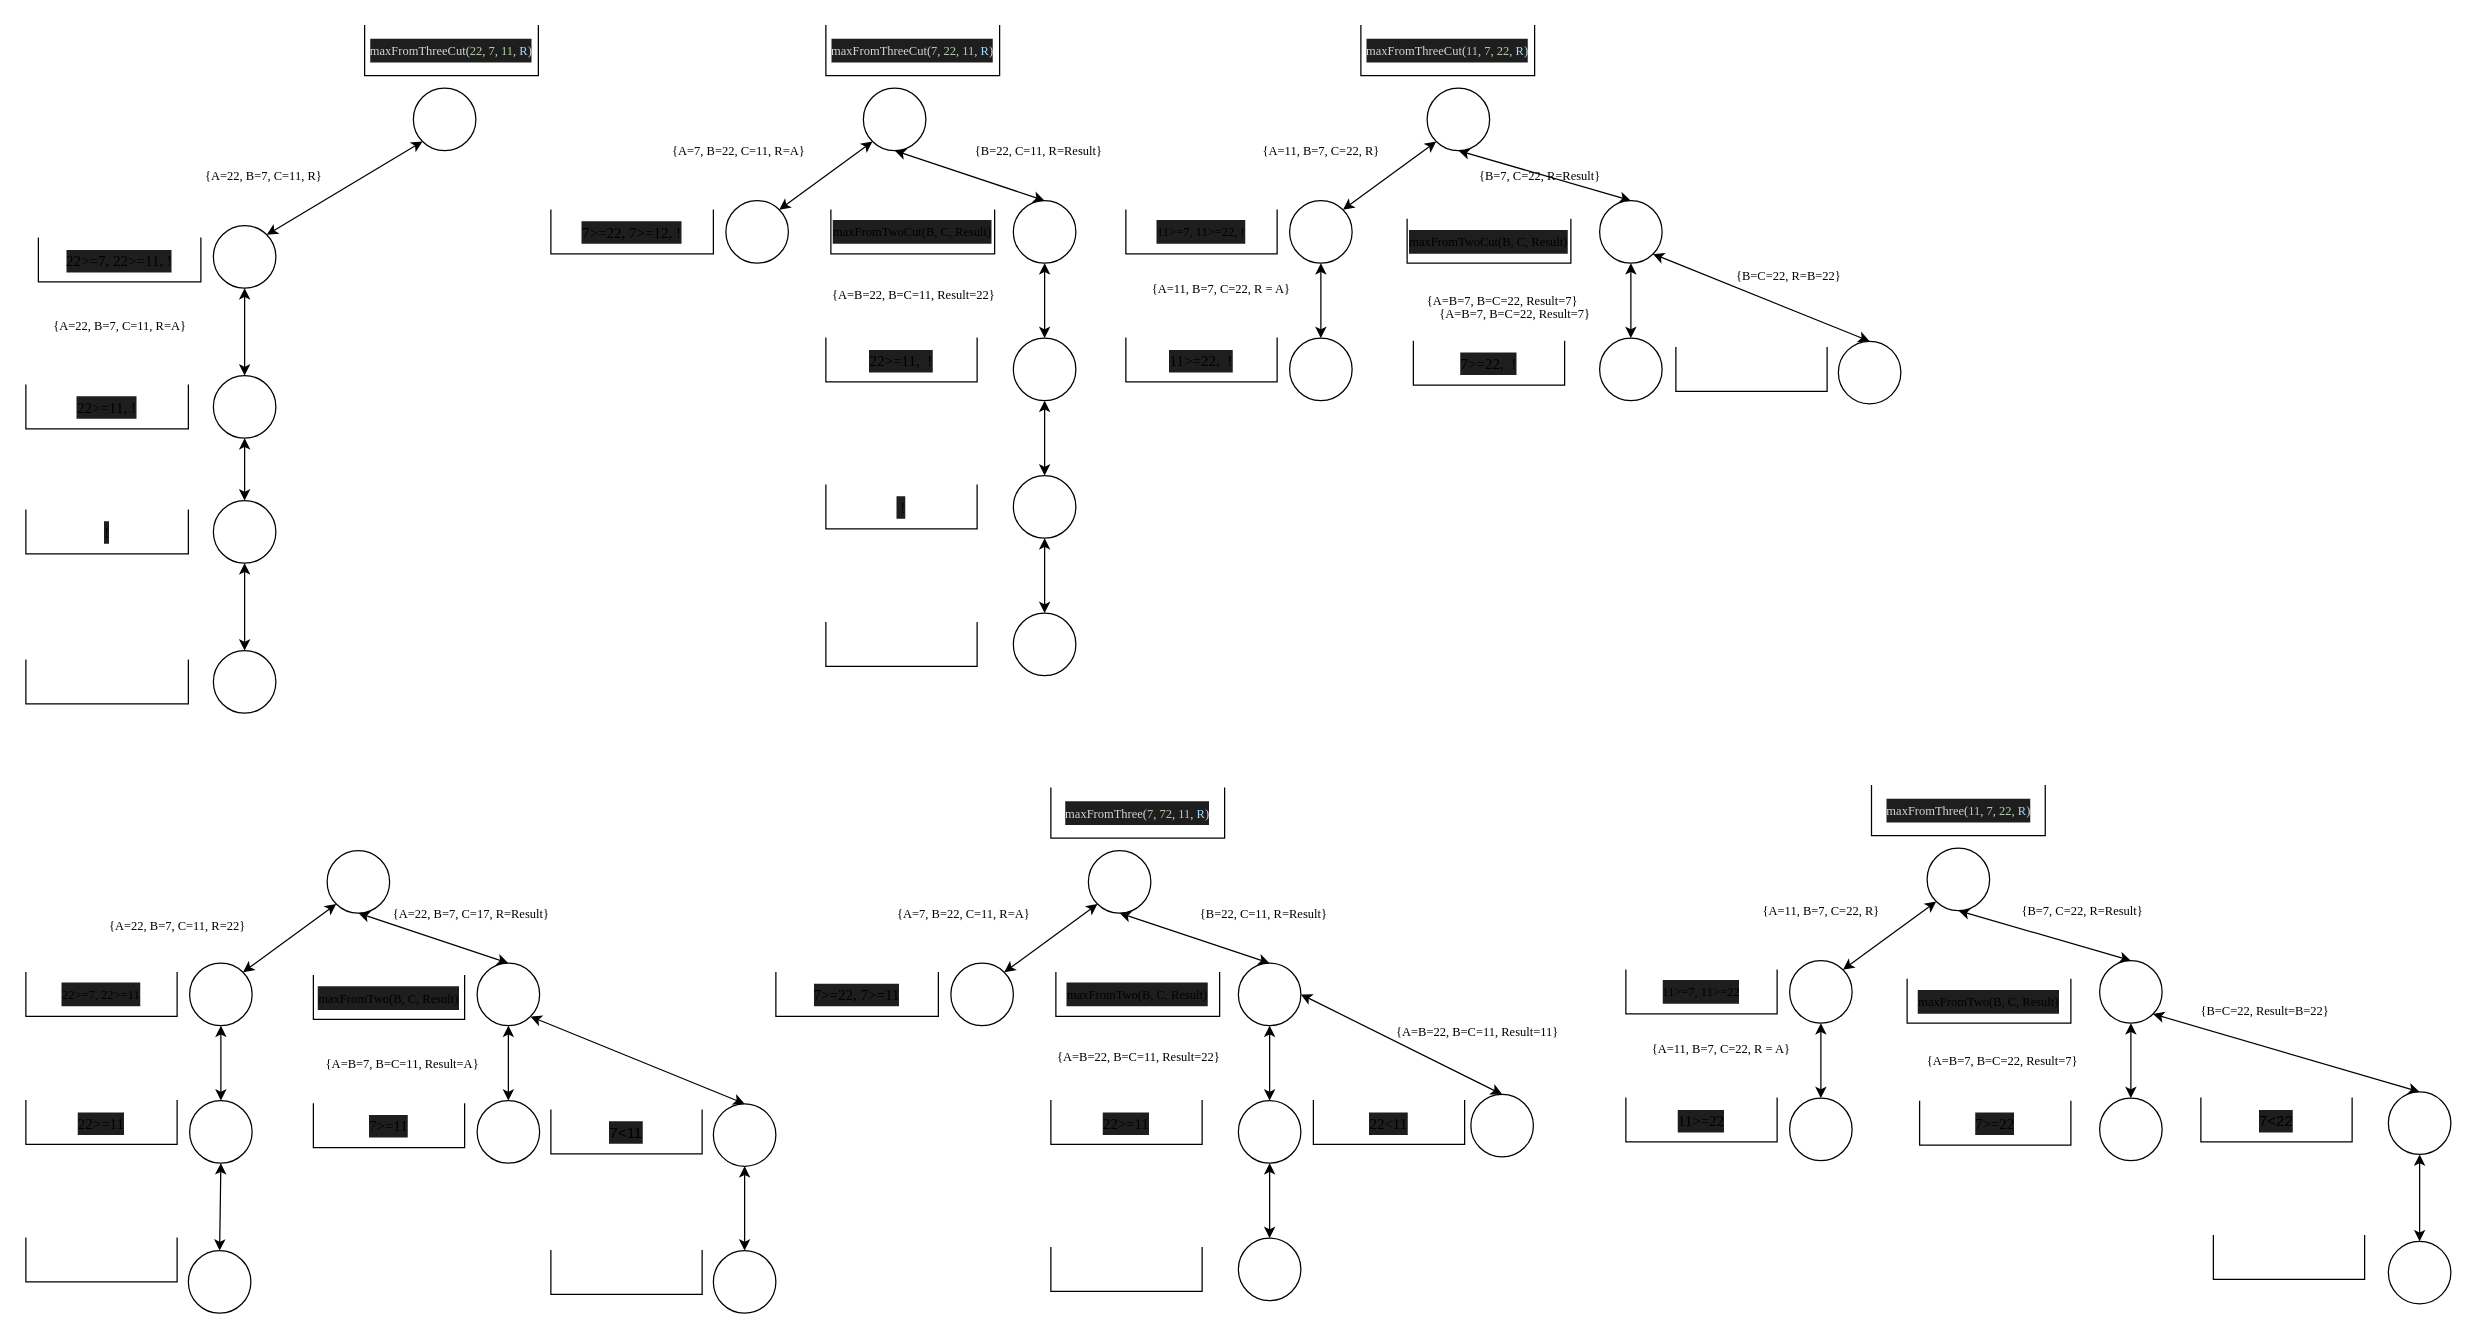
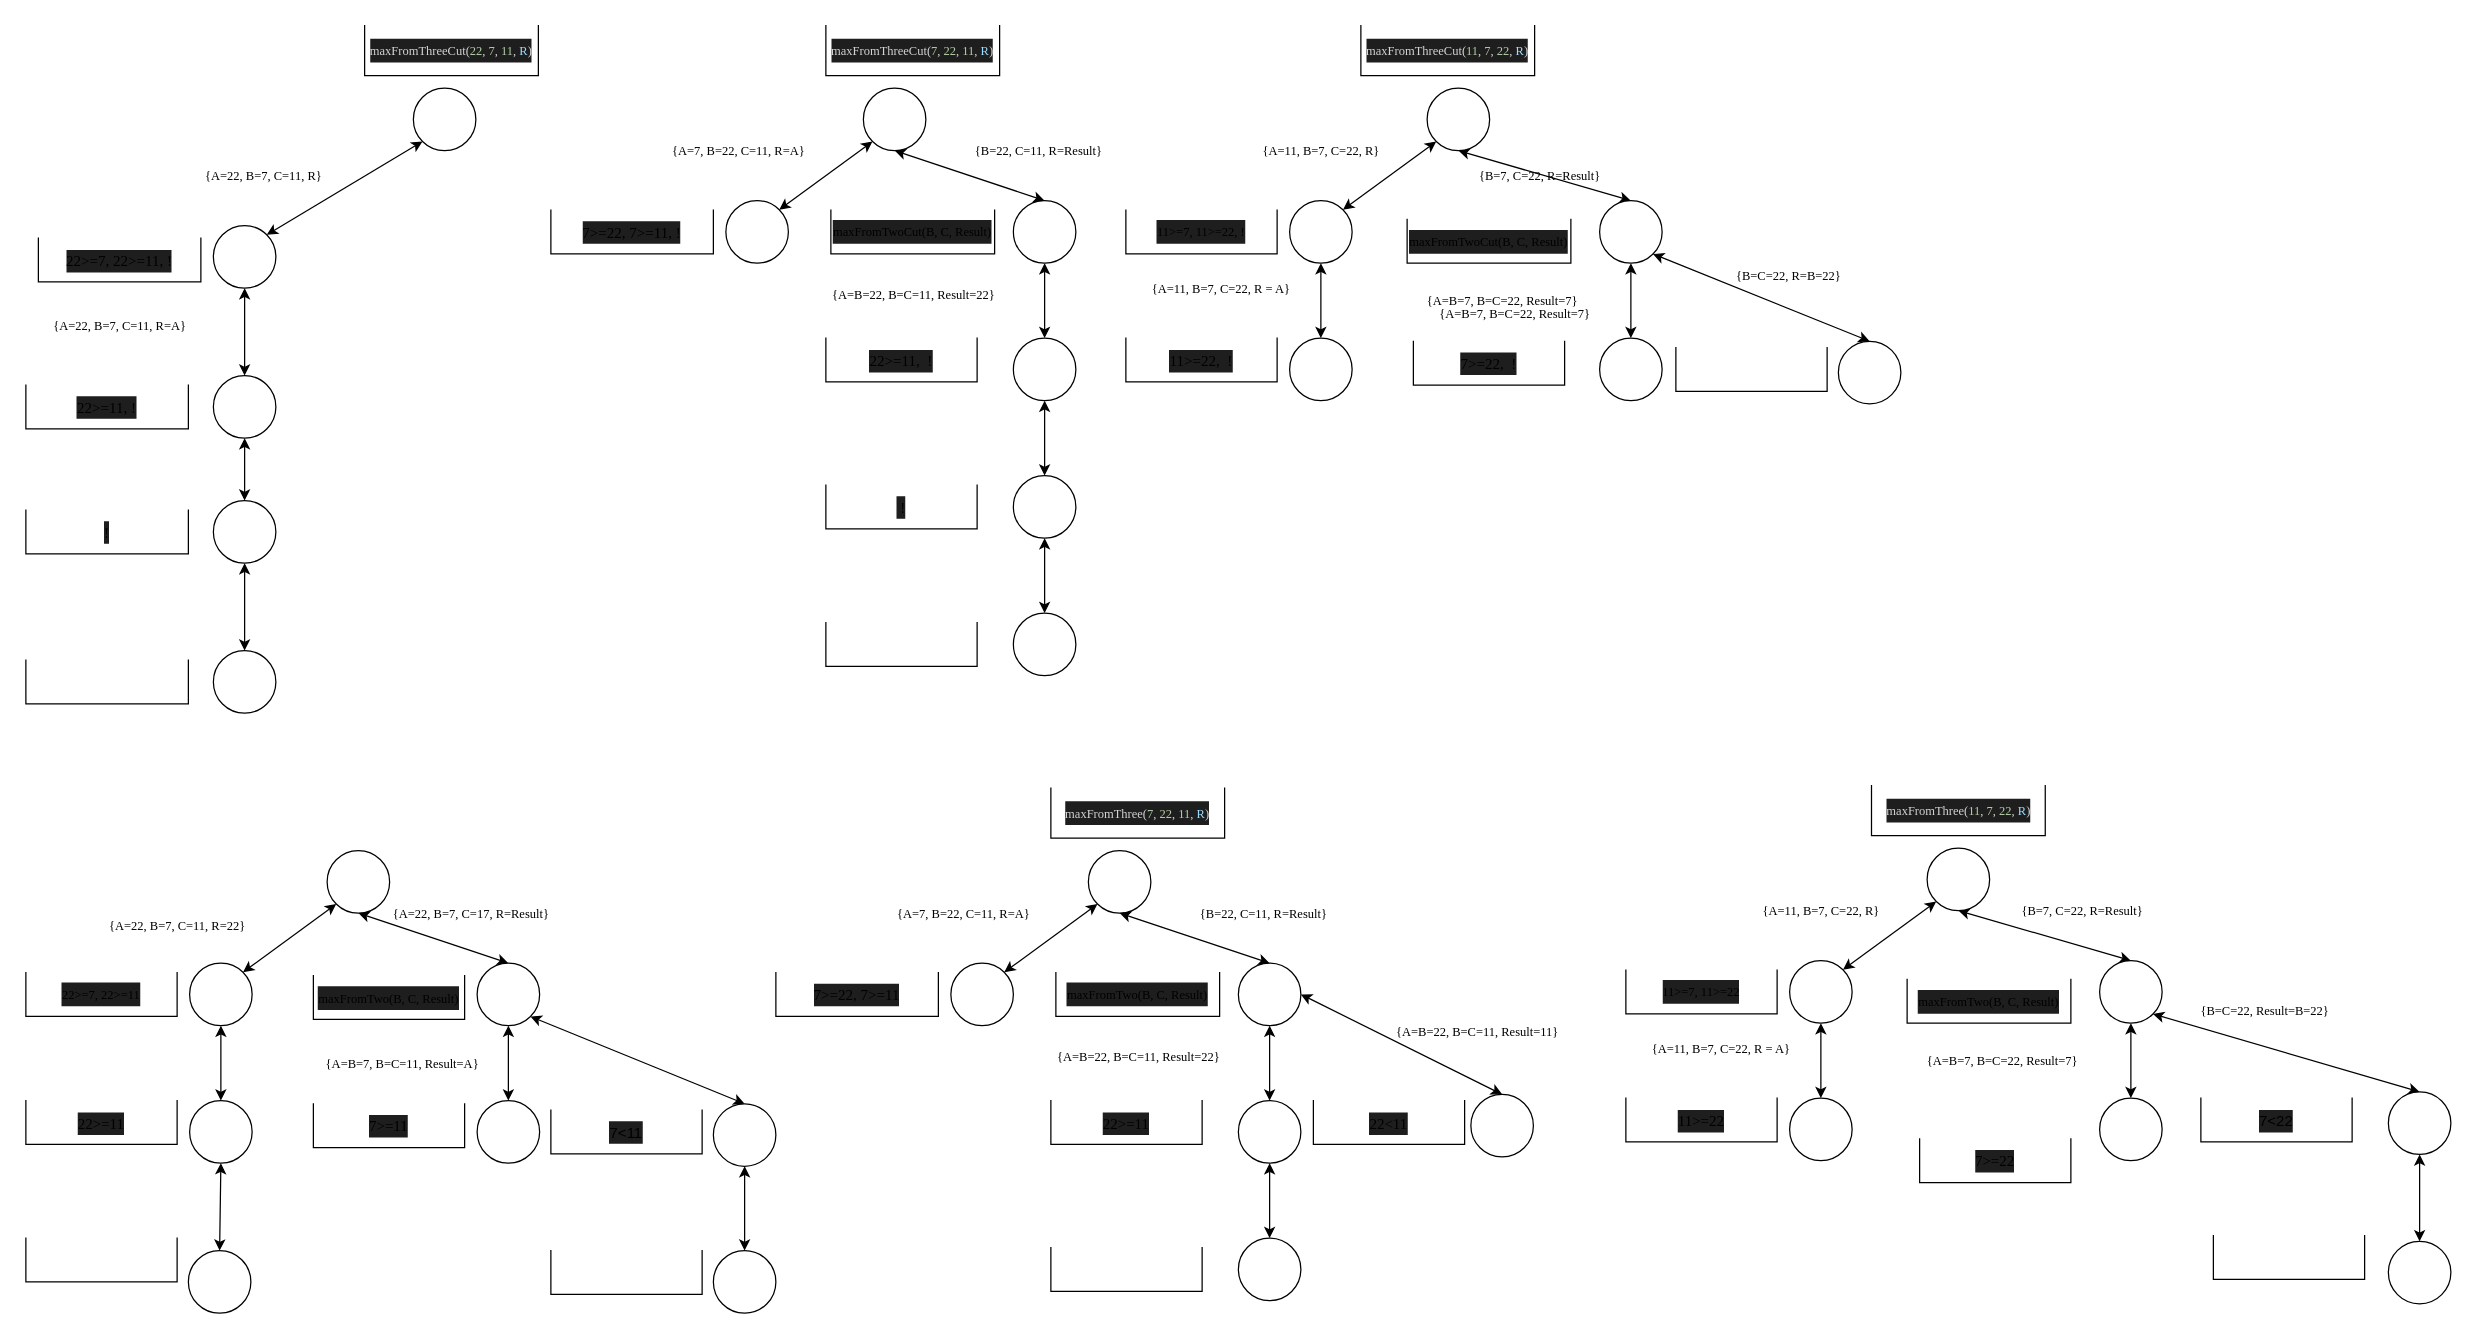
node "7>=22, 7>=12, !": label "7>=22, 7>=12, !" -> "7>=22, 7>=11, !"
node "maxFromThree(7, 72, 11, R)": label "maxFromThree(7, 72, 11, R)" -> "maxFromThree(7, 22, 11, R)"
node "7>=22": moved (1995, 1123) -> (1995, 1161)
